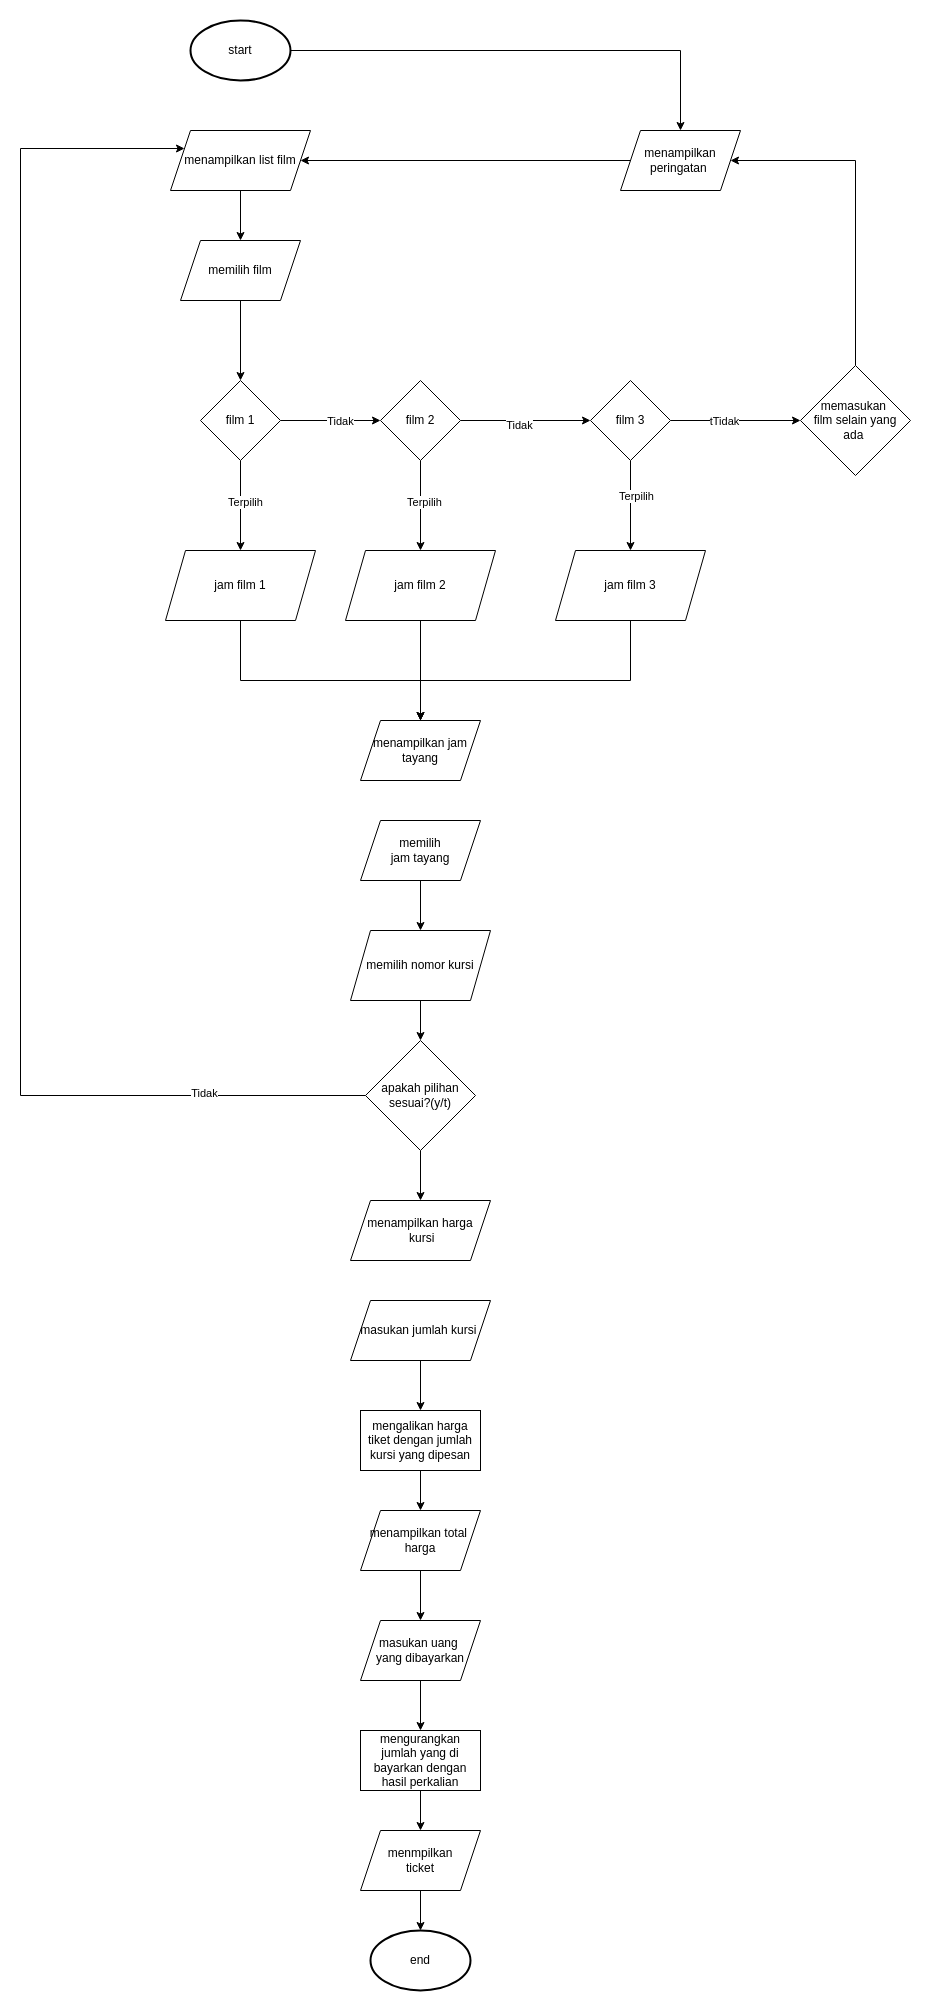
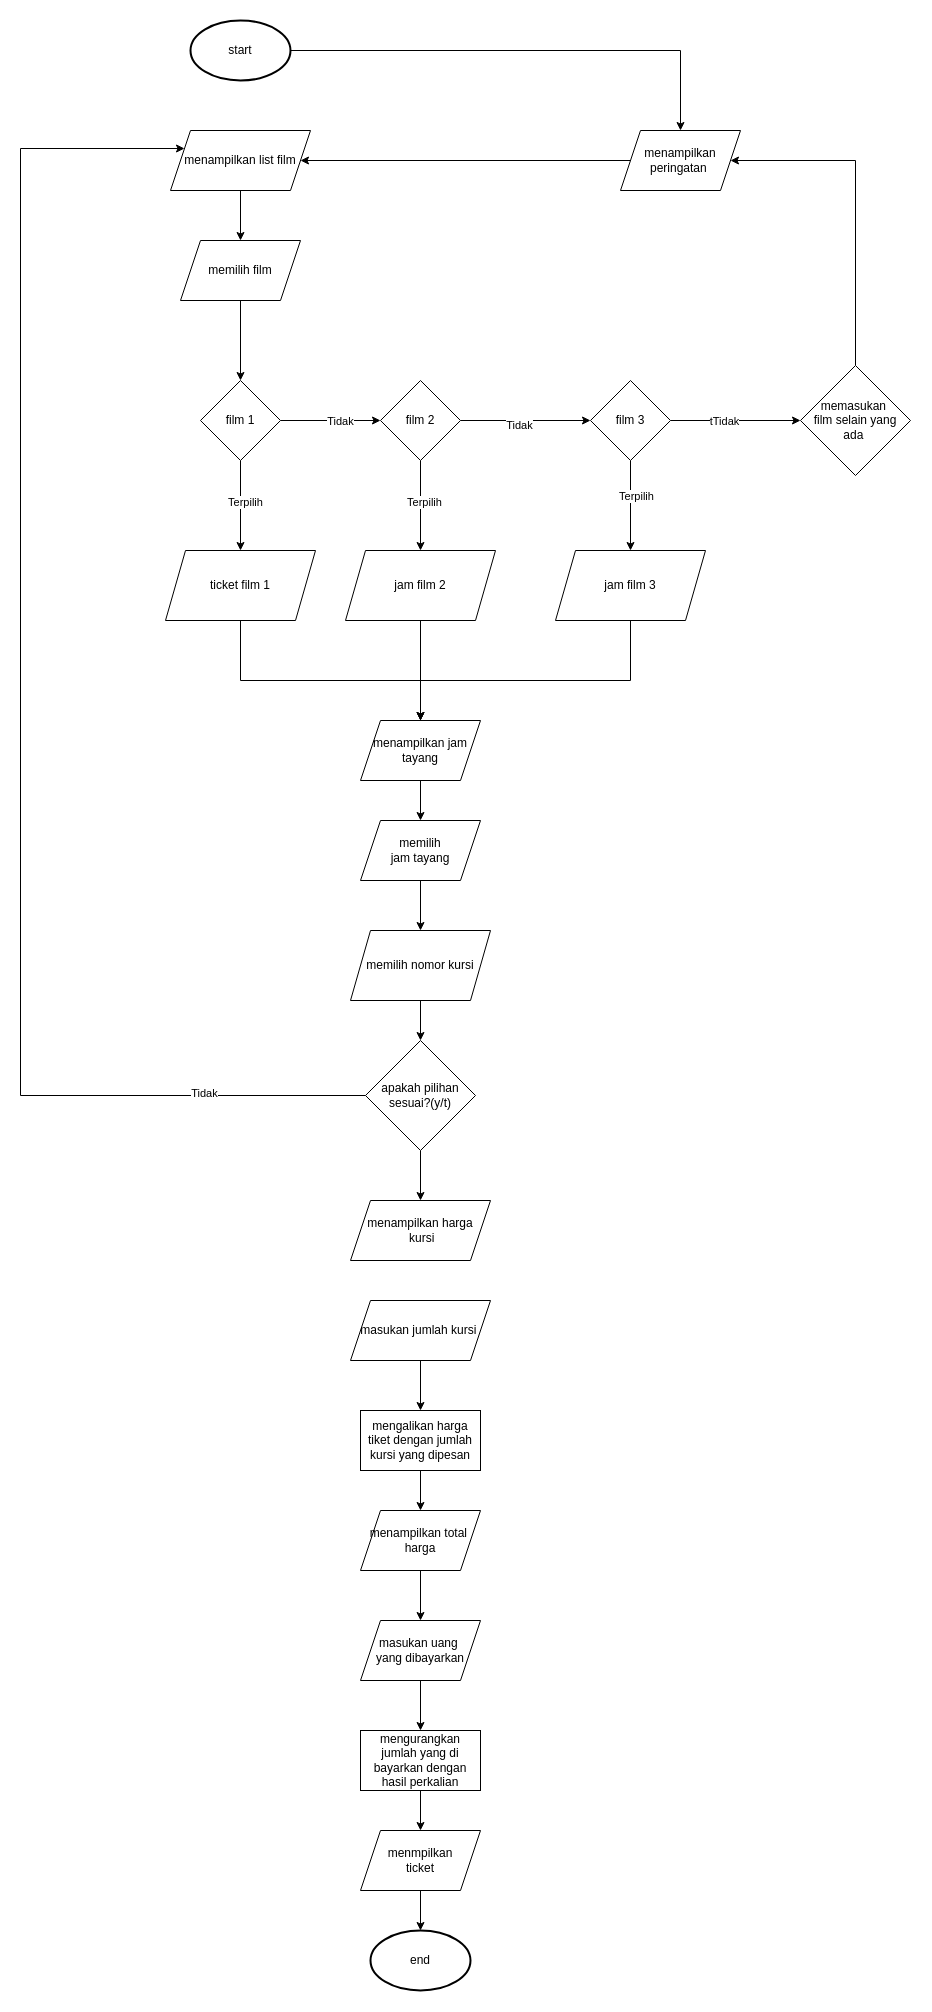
node "jam film 1": label "jam film 1" -> "ticket film 1"
edge "menampilkan jam tayang" -> "memilih jam tayang": added
